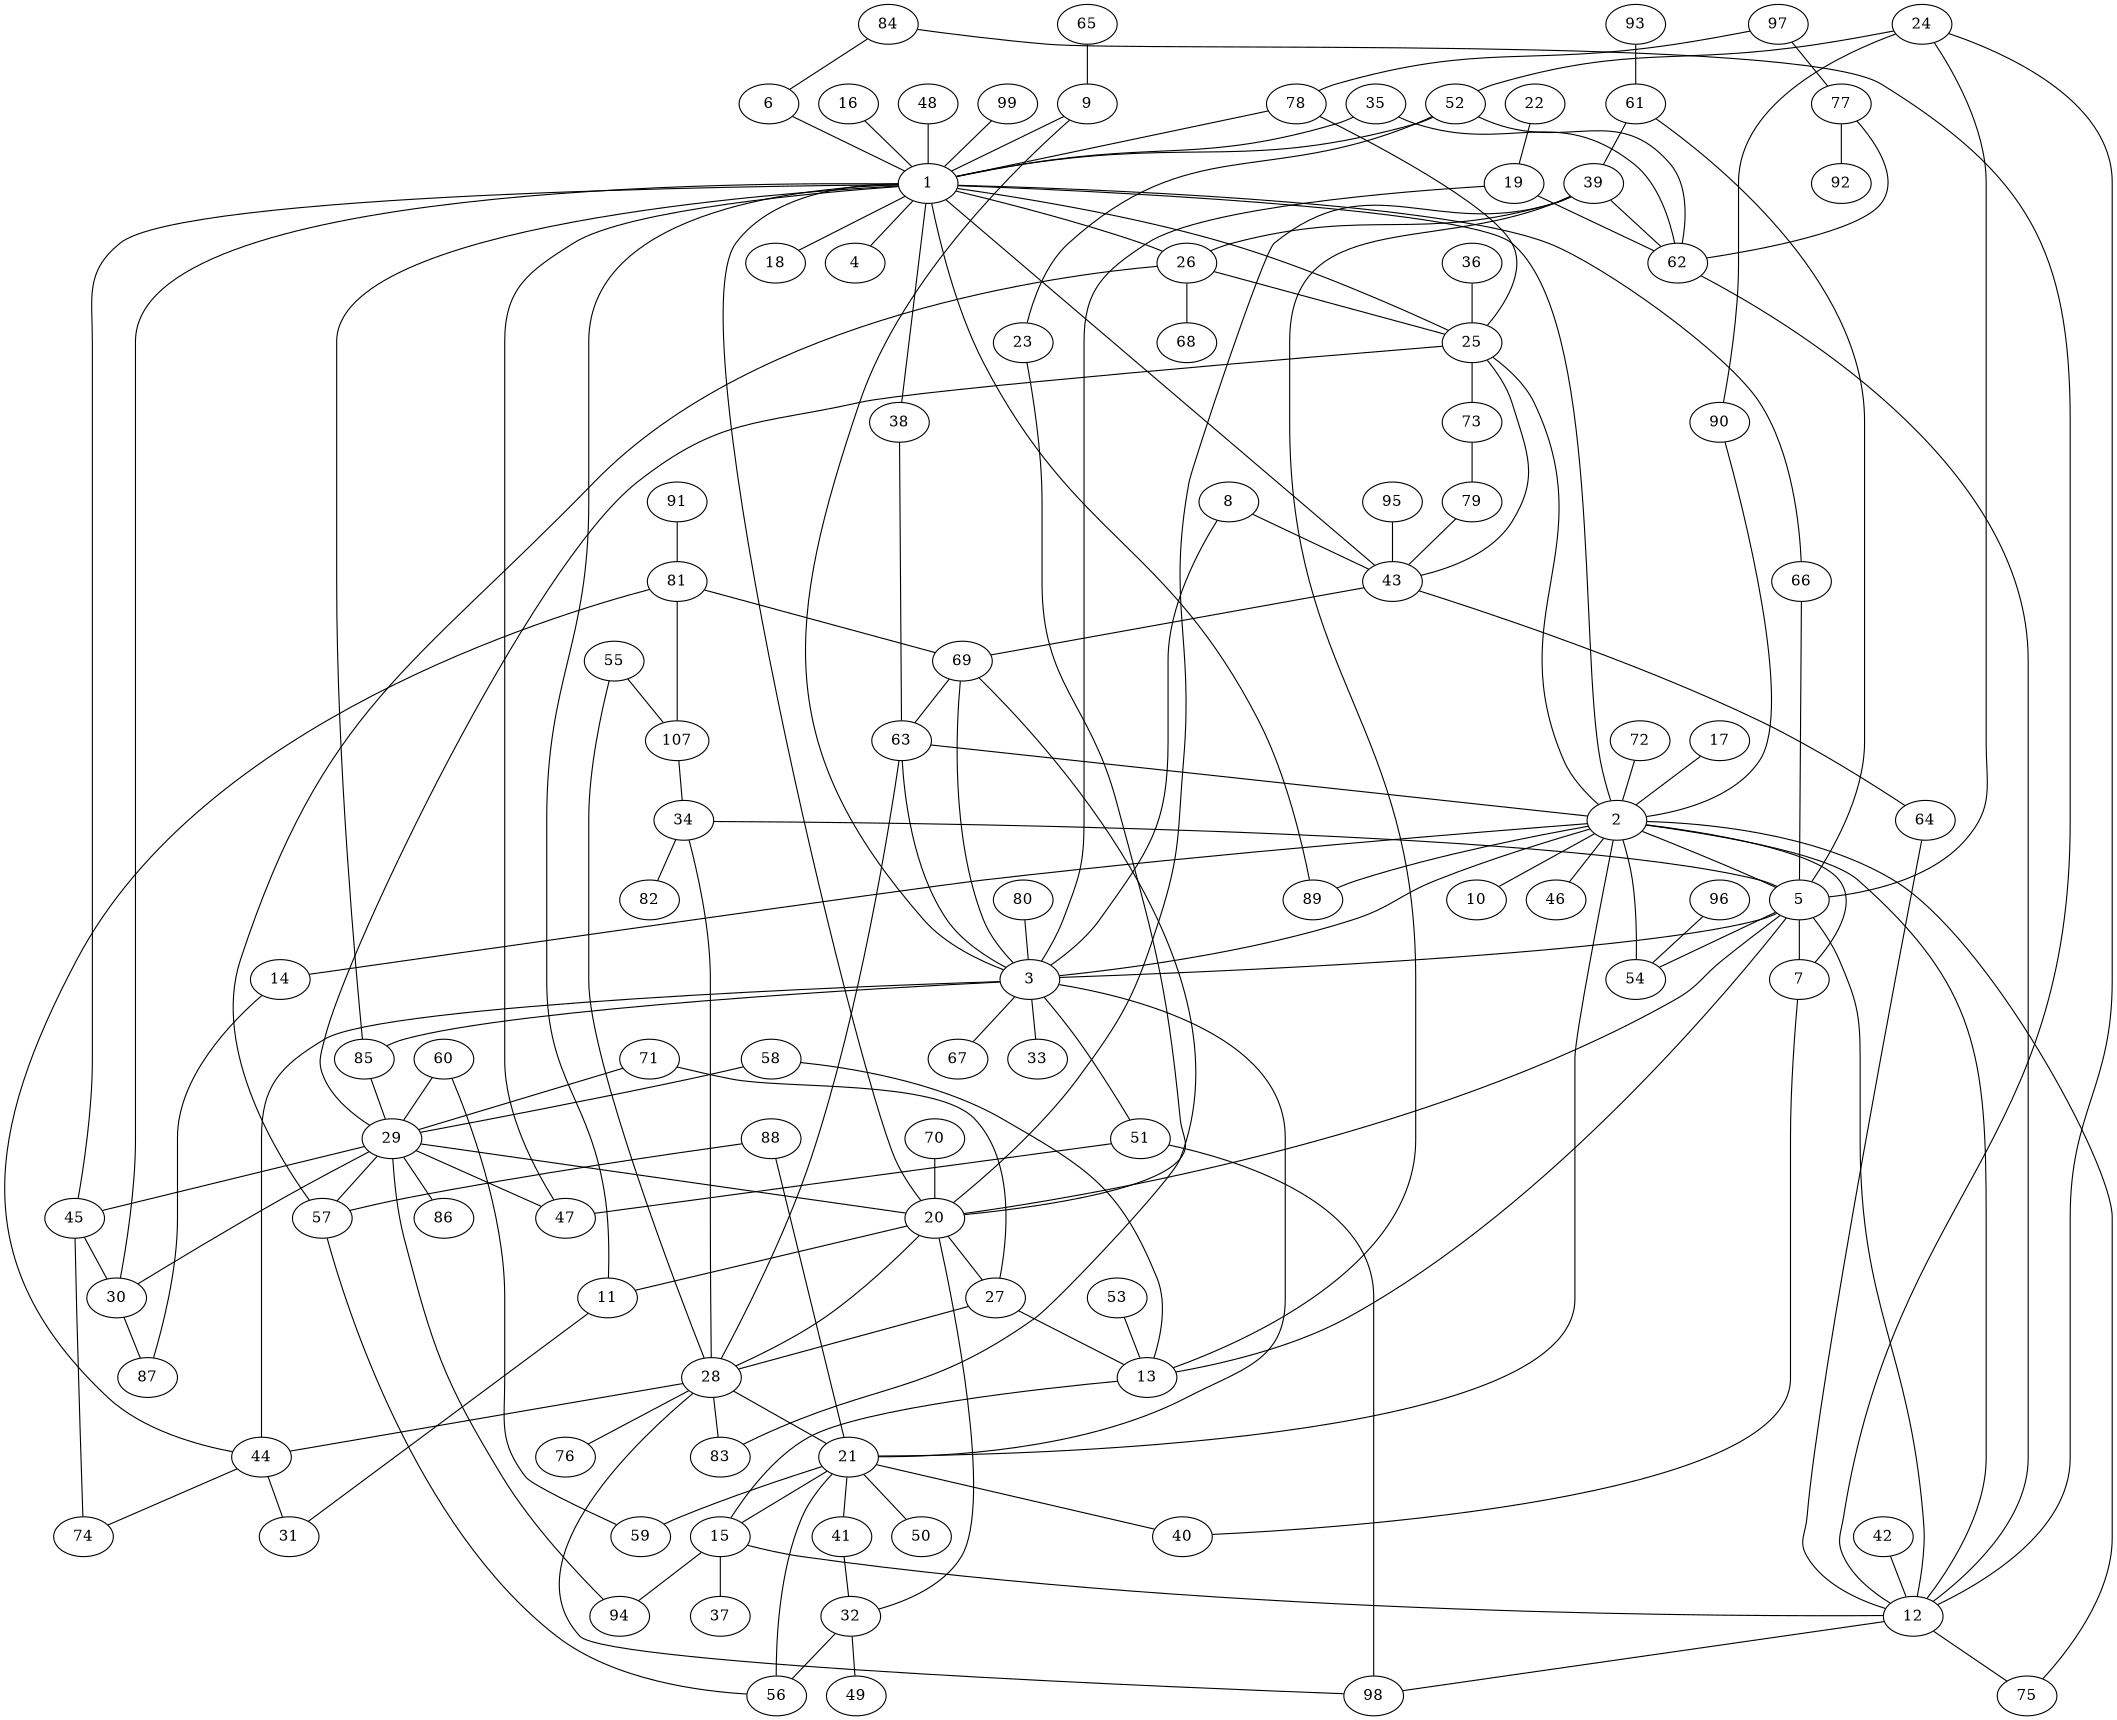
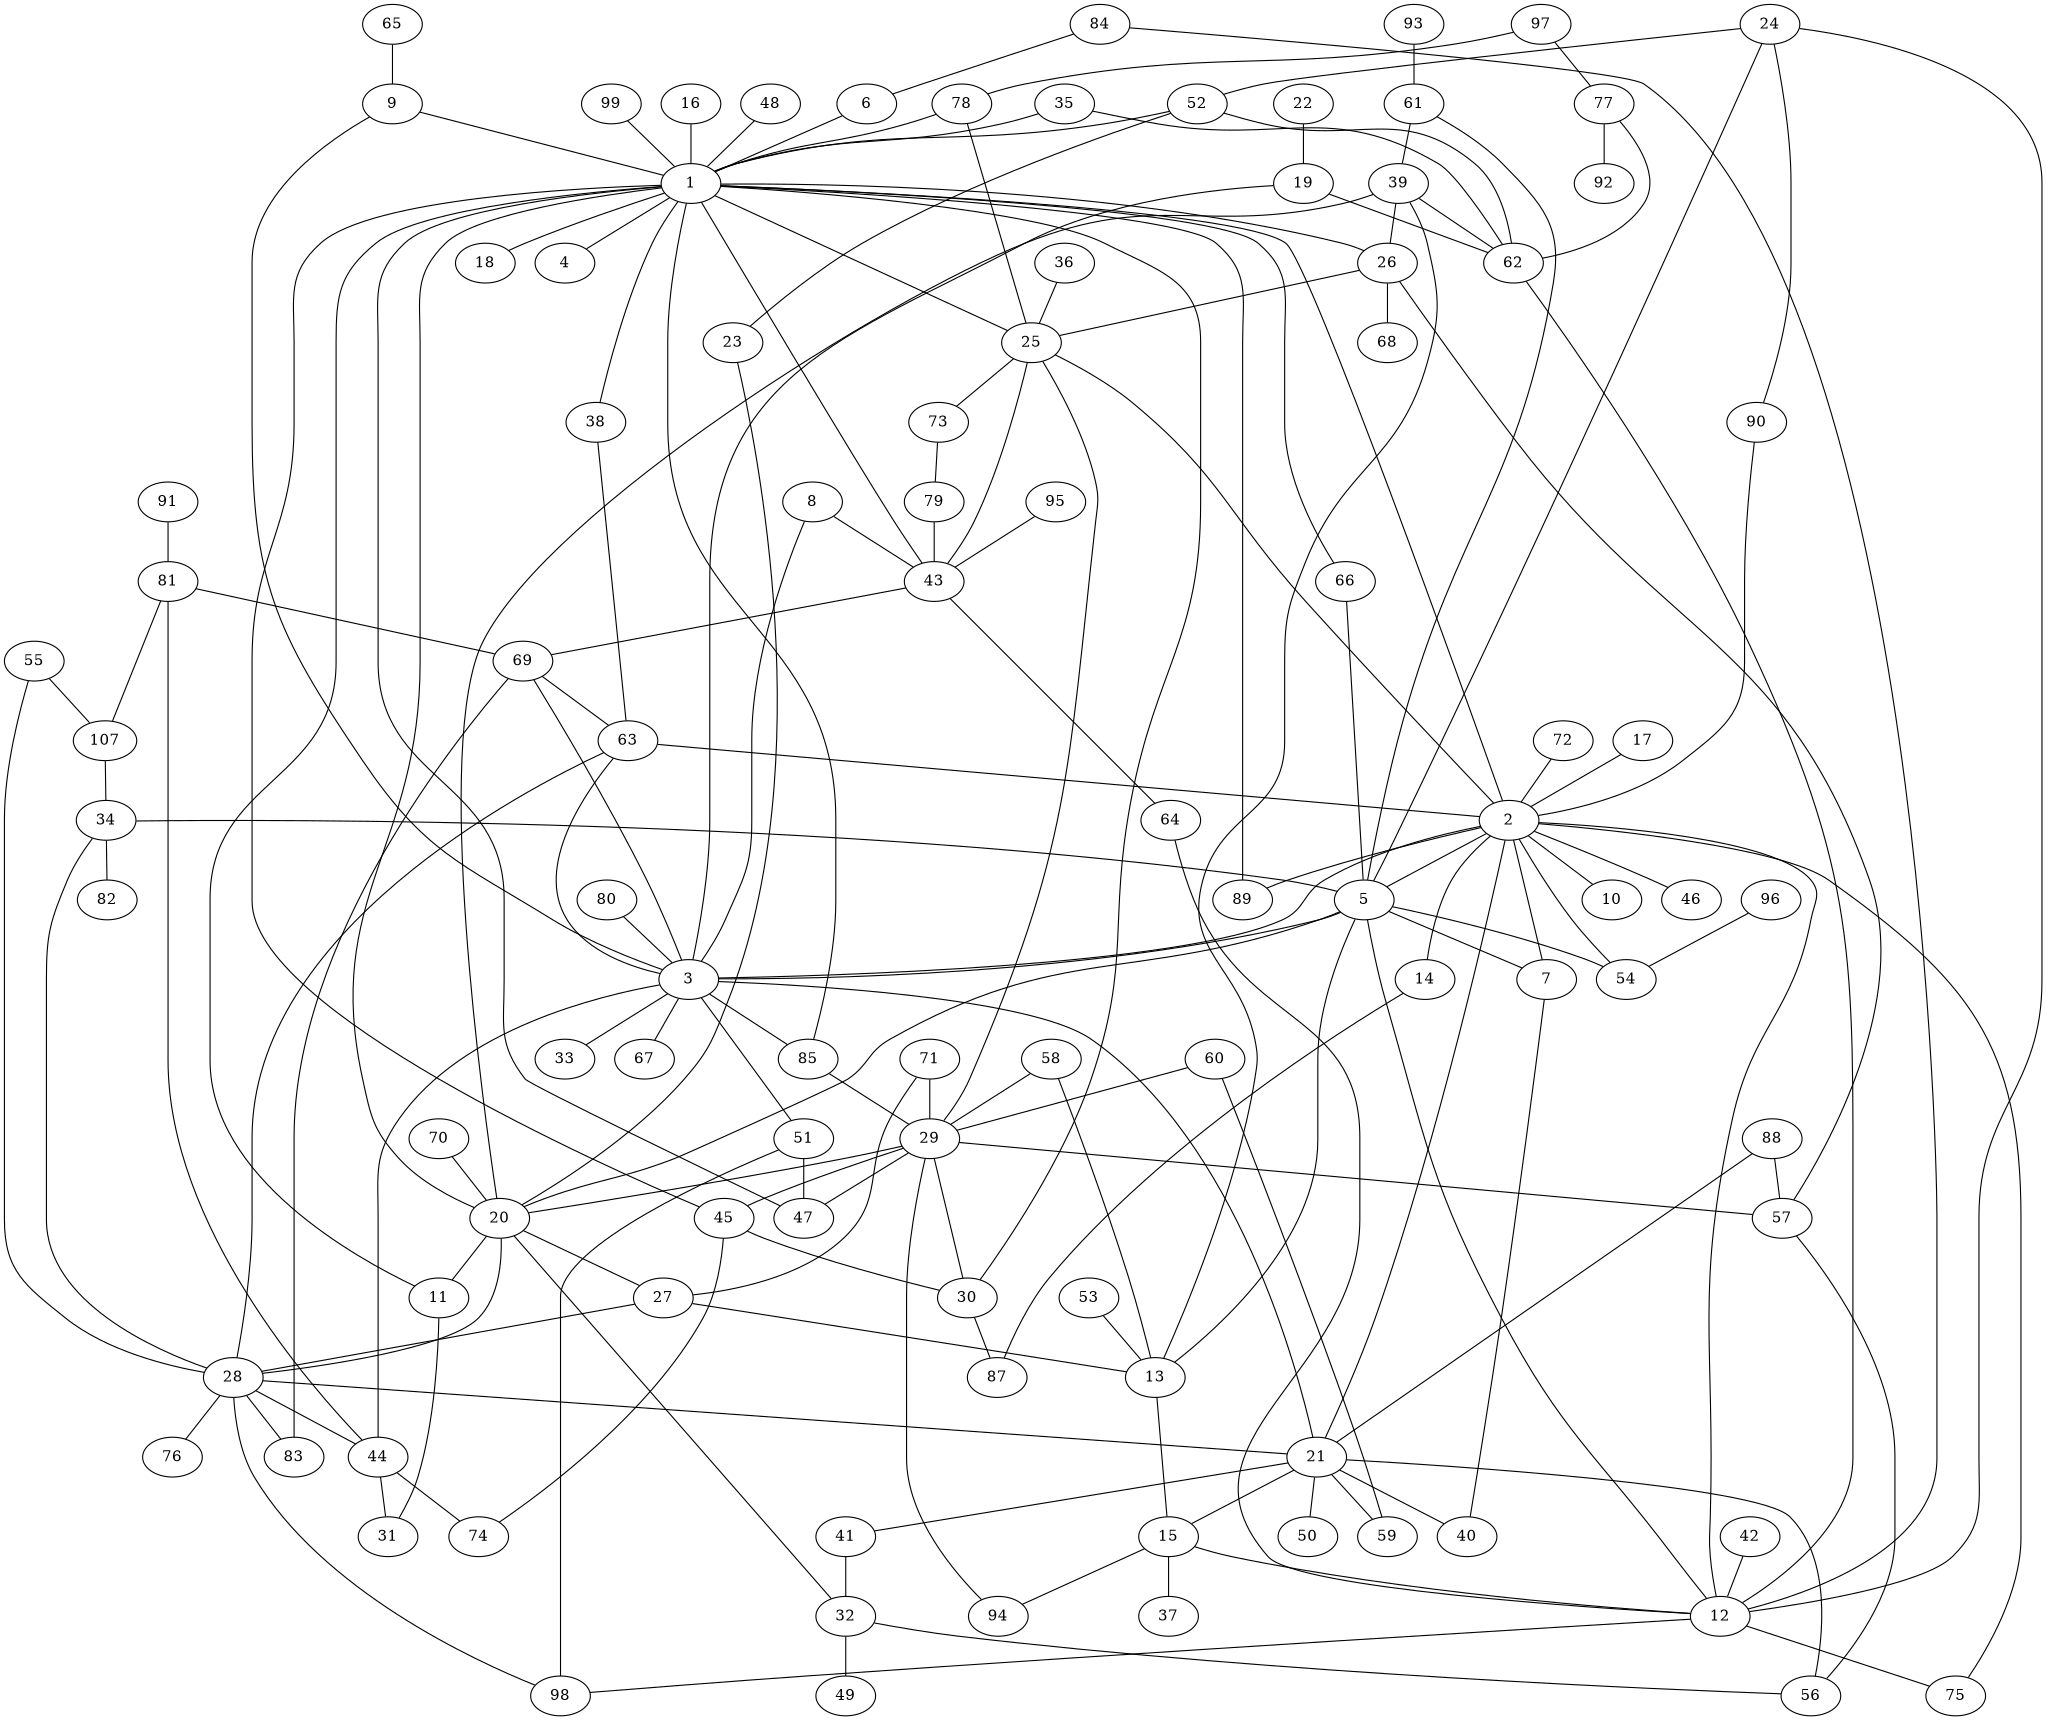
node "86": removed
